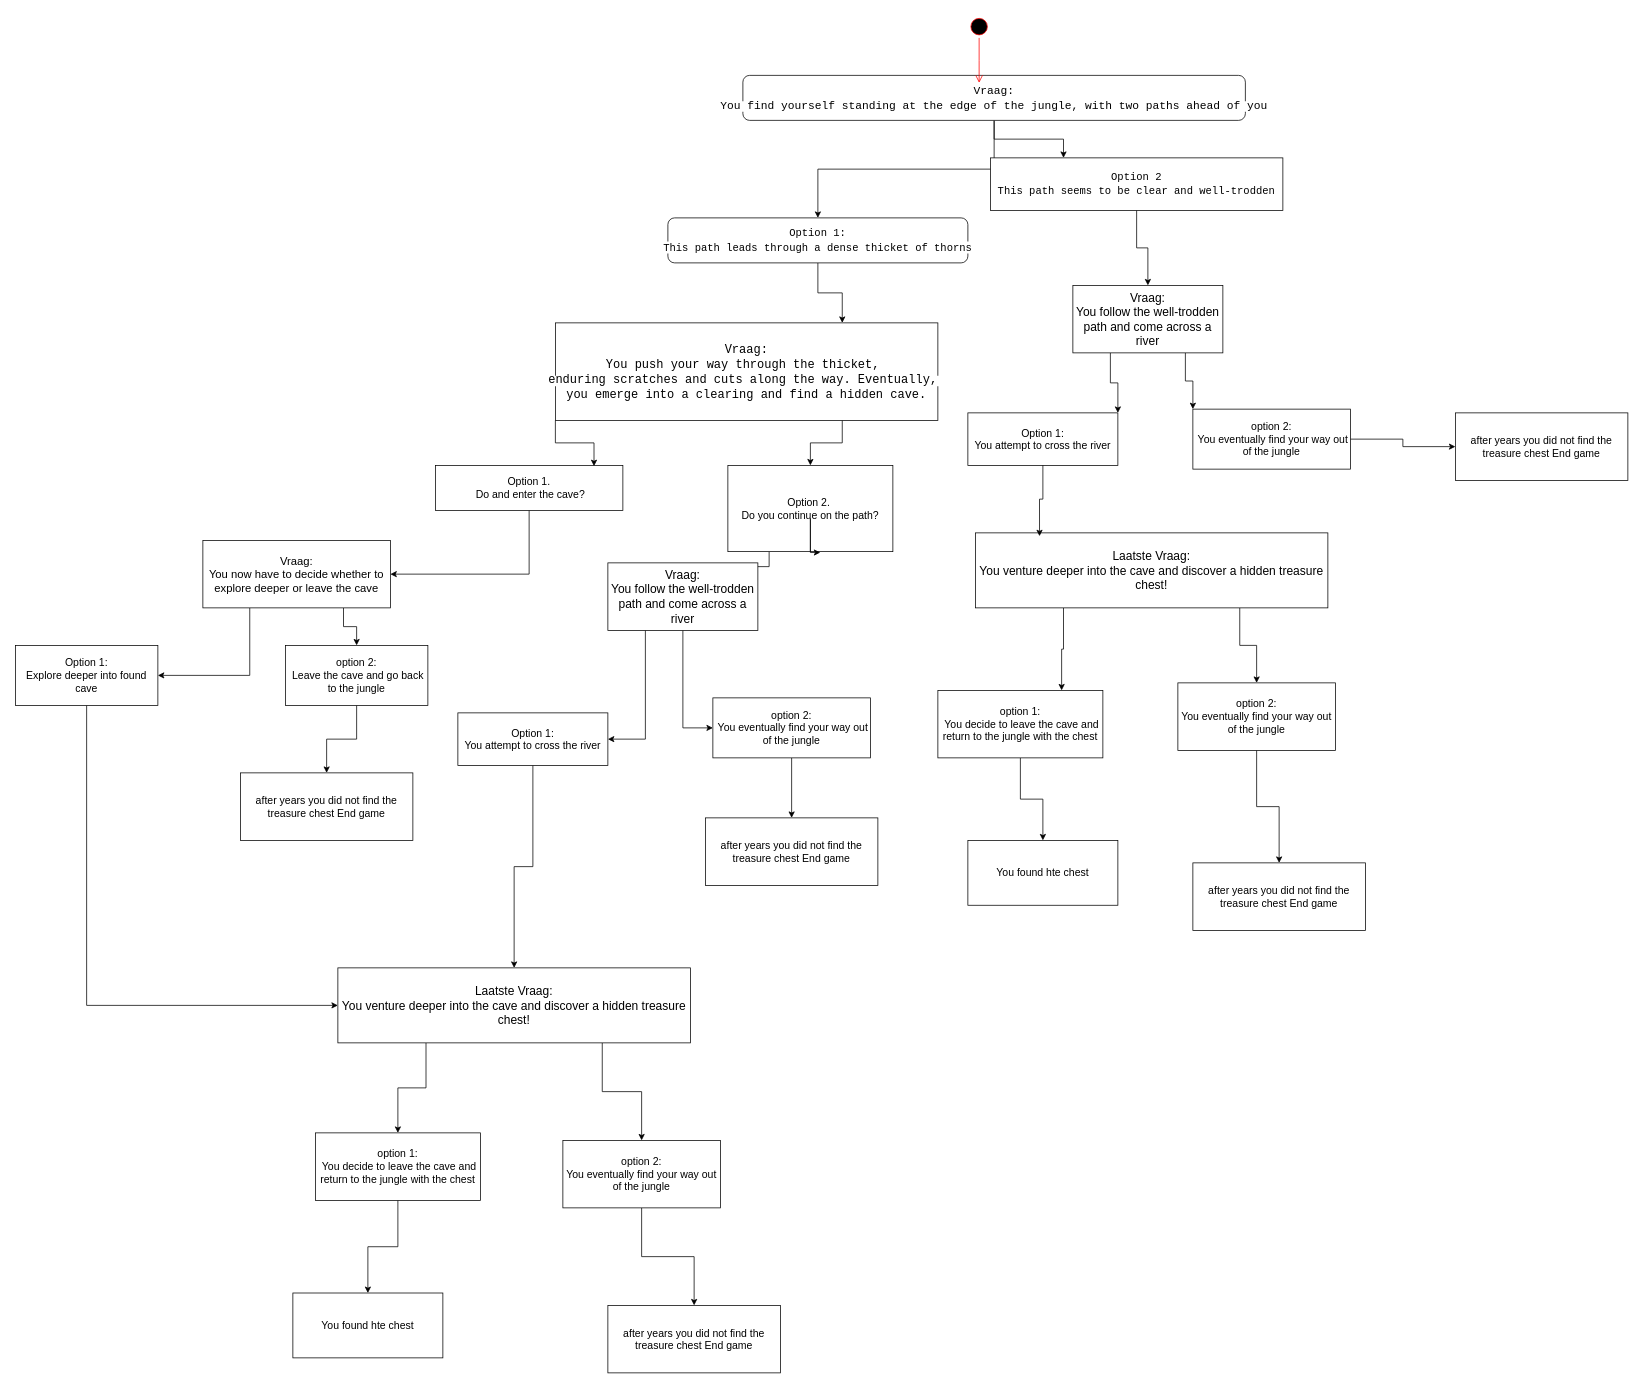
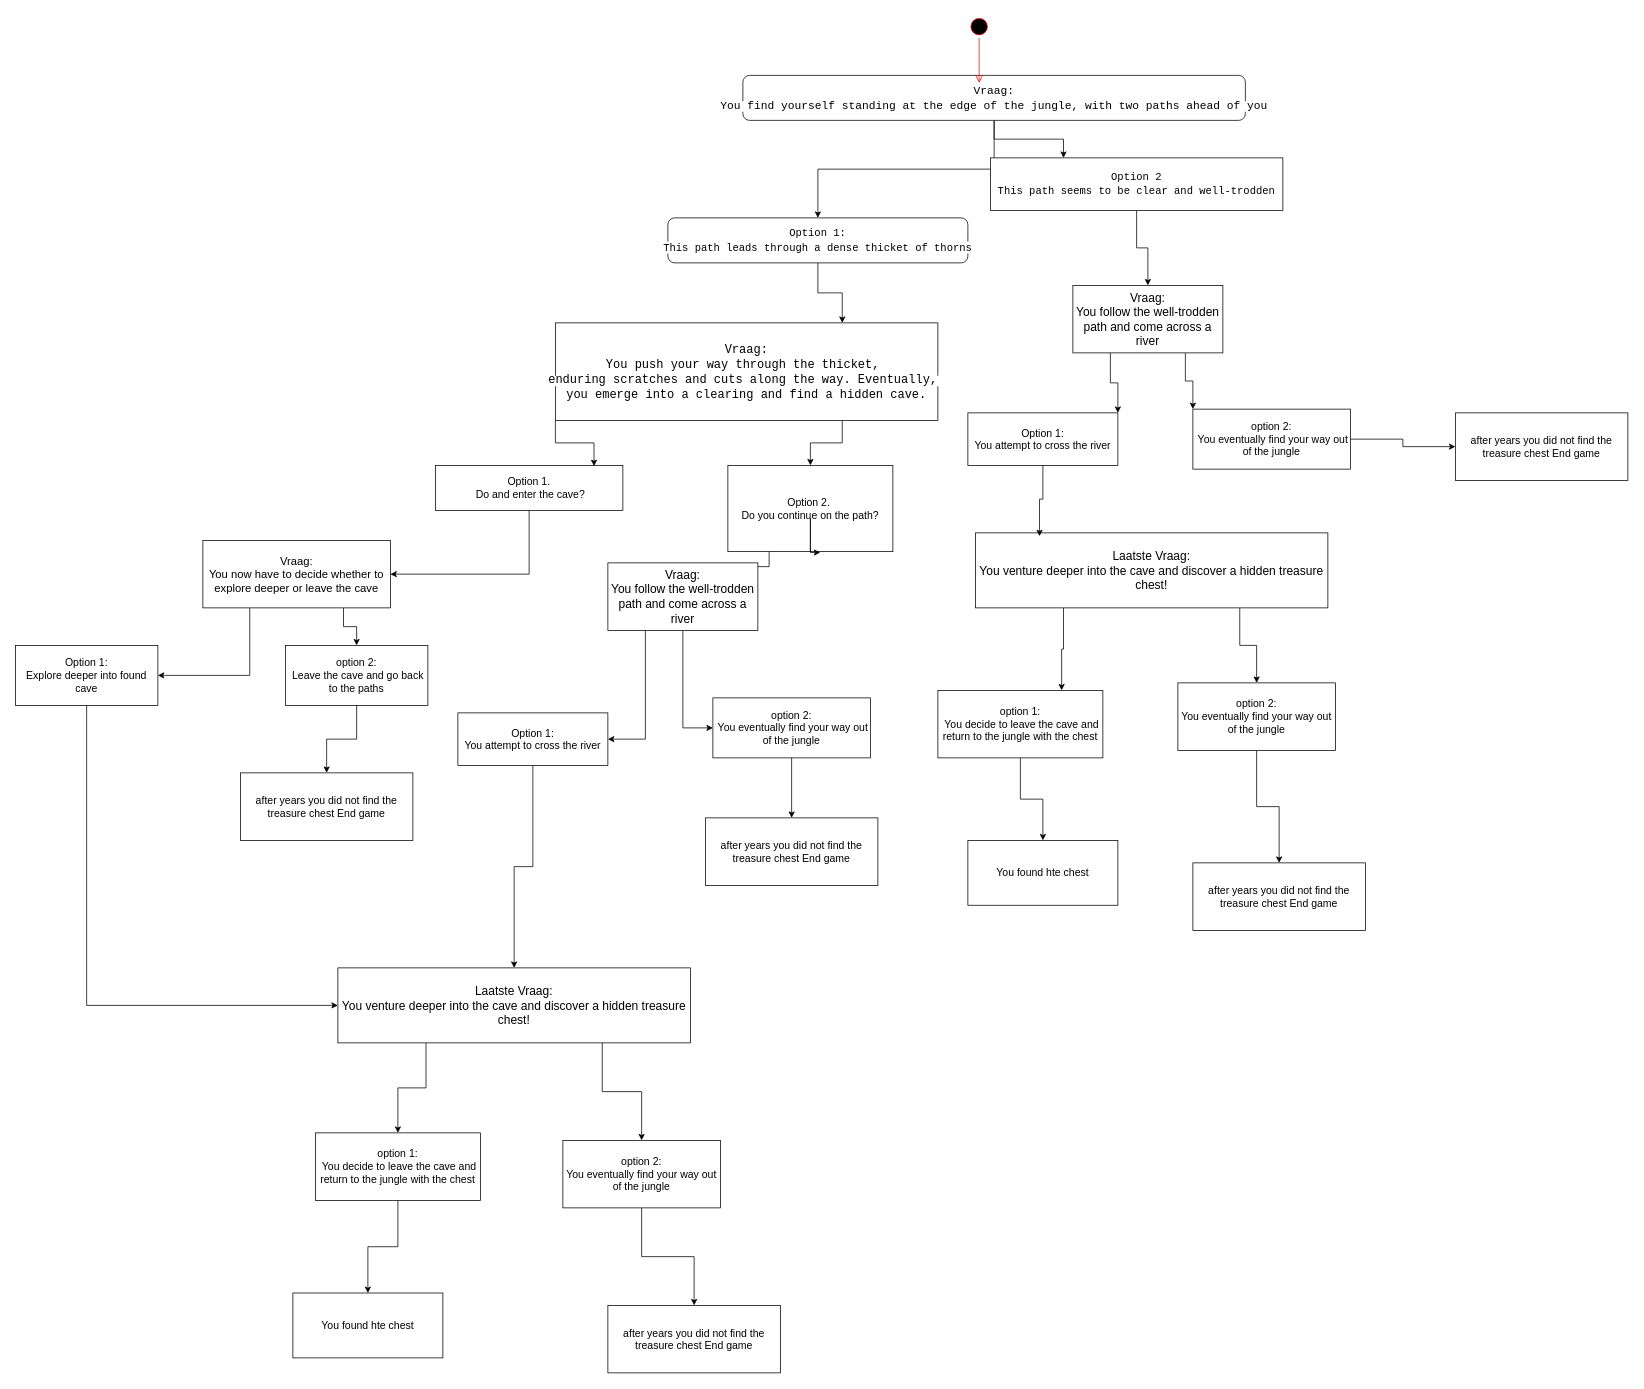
node "option 2: Leave the cave and go back to the jungle": label "option 2: Leave the cave and go back to the jungle" -> "option 2: Leave the cave and go back to the paths"
